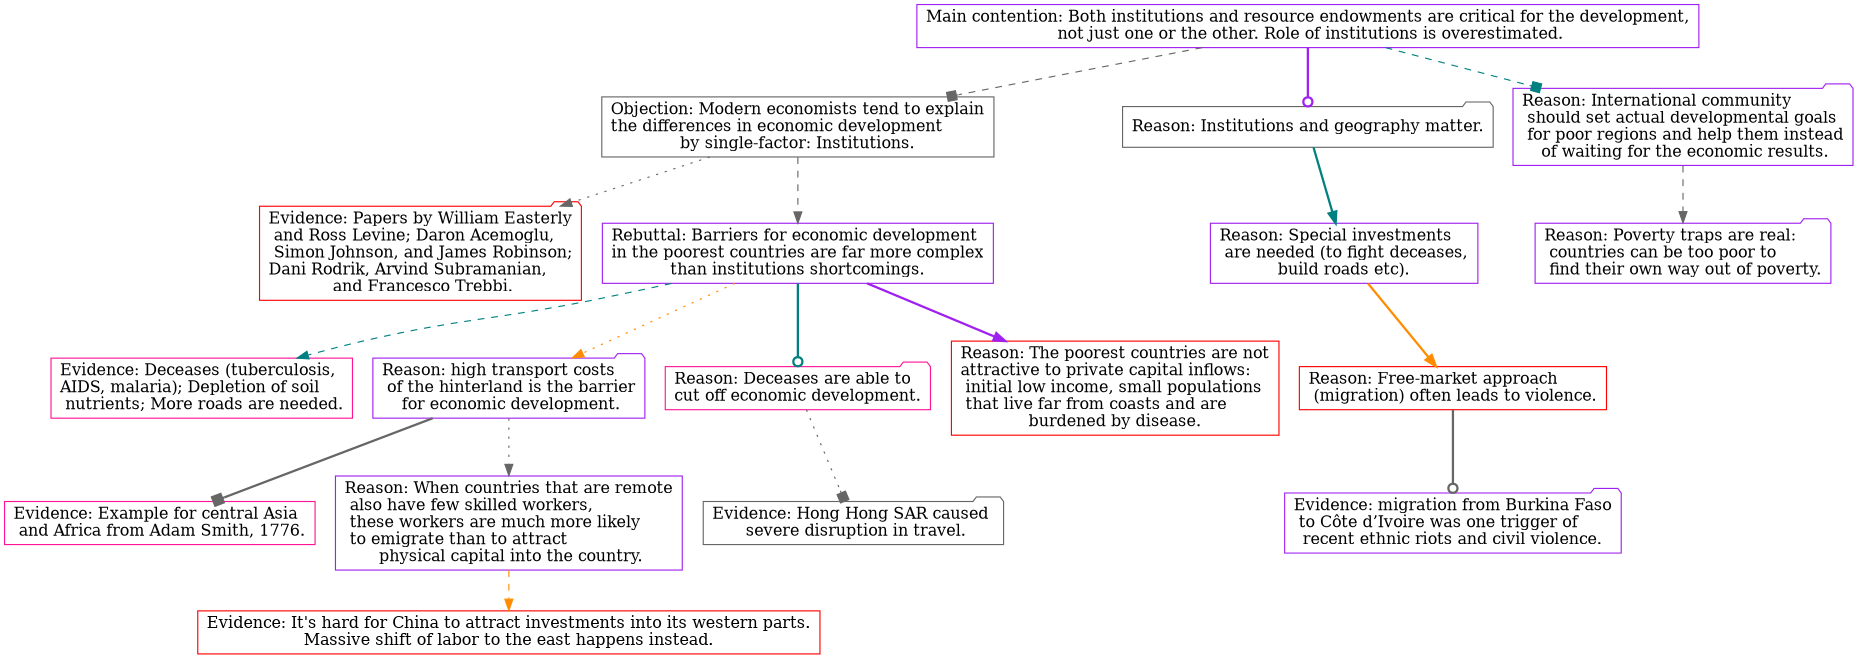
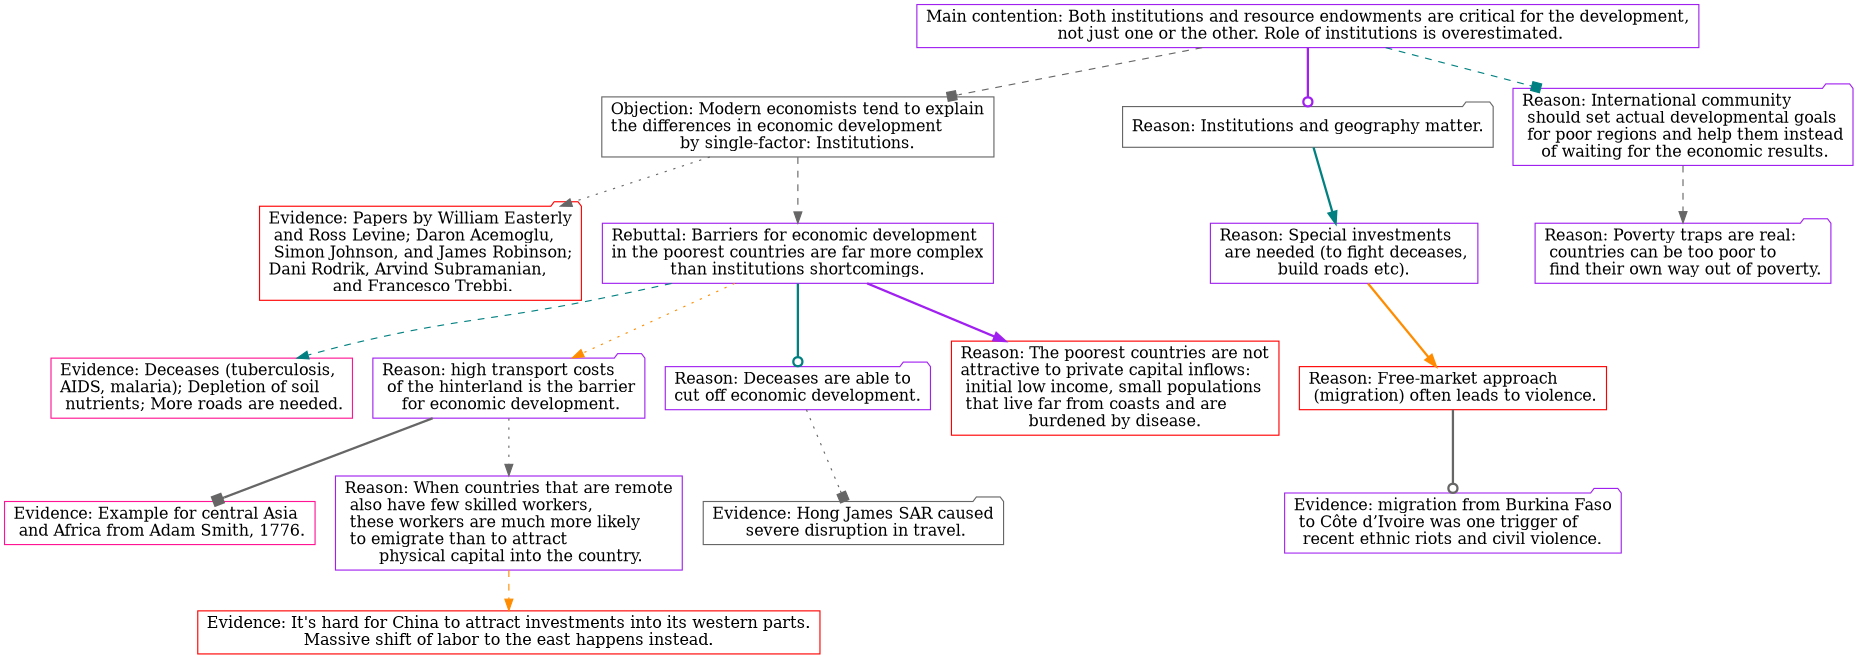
node "Reason: Deceases are able to cut off economic development.": color deeppink -> purple
node "Evidence: Hong Hong SAR caused severe disruption in travel.": label "Evidence: Hong Hong SAR caused severe disruption in travel." -> "Evidence: Hong James SAR caused severe disruption in travel."
